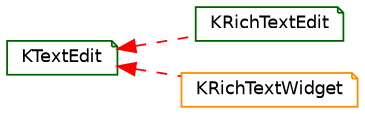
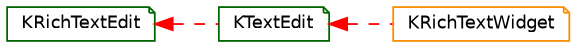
edge "KRichTextEdit" -> "KTextEdit": reversed
